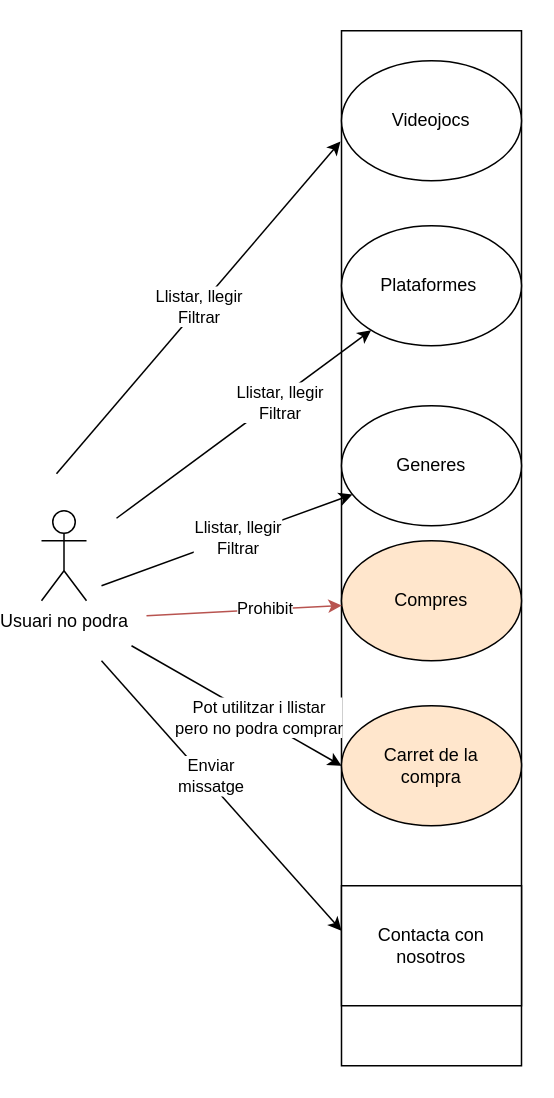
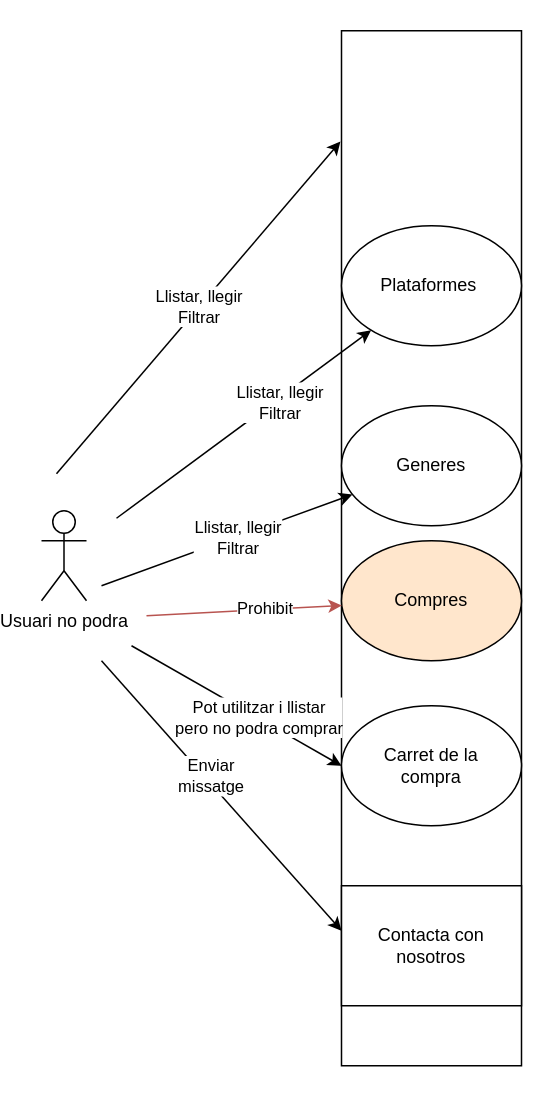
node "Videojocs": removed
node "Carret de la compra": fillcolor #ffe6cc -> #ffffff
